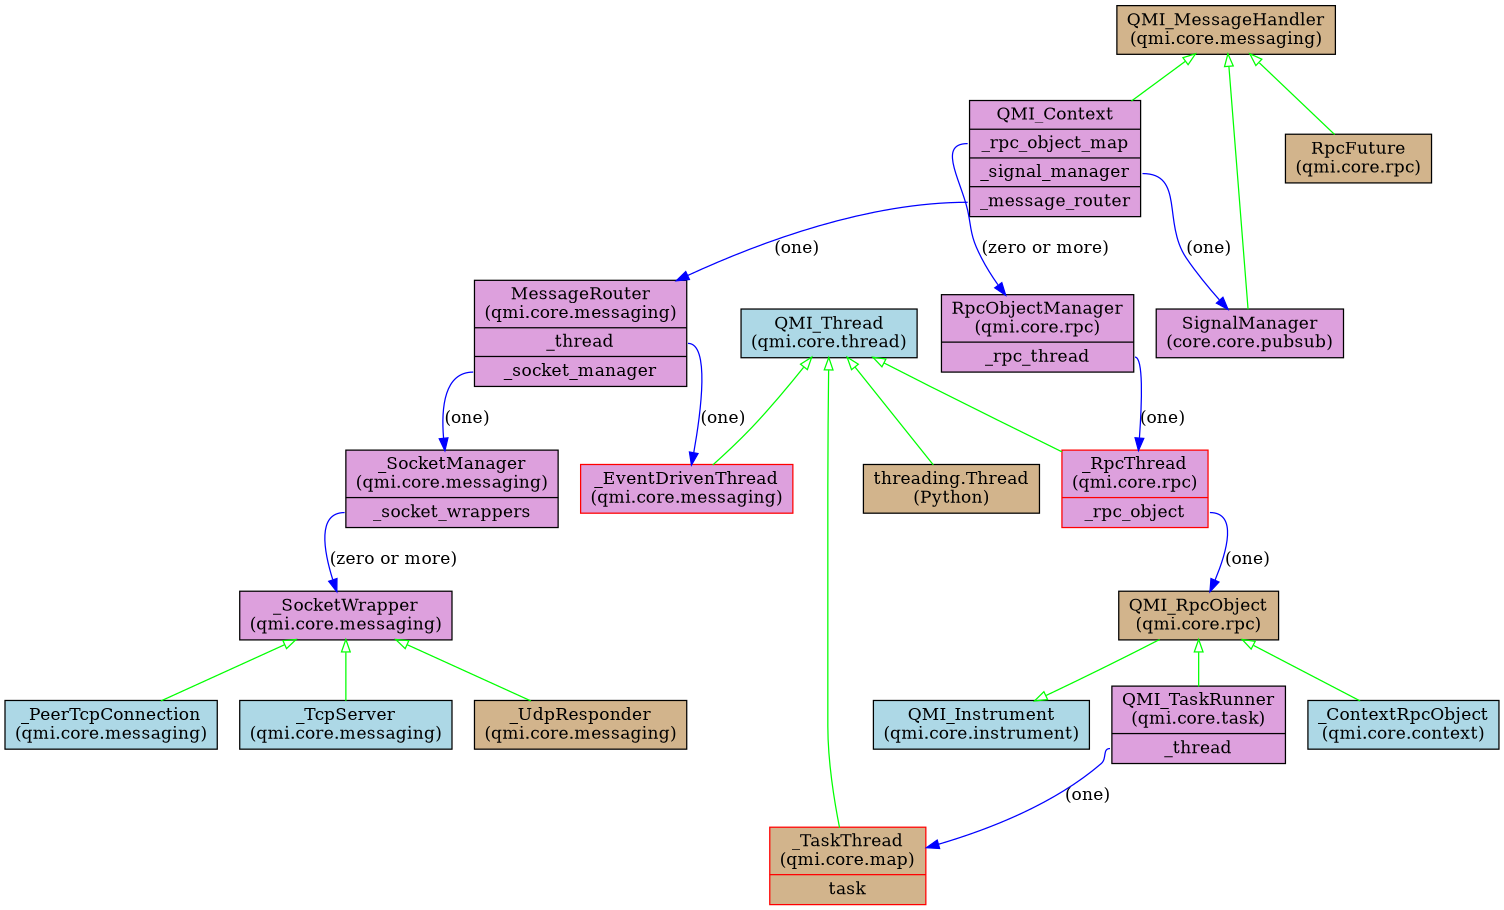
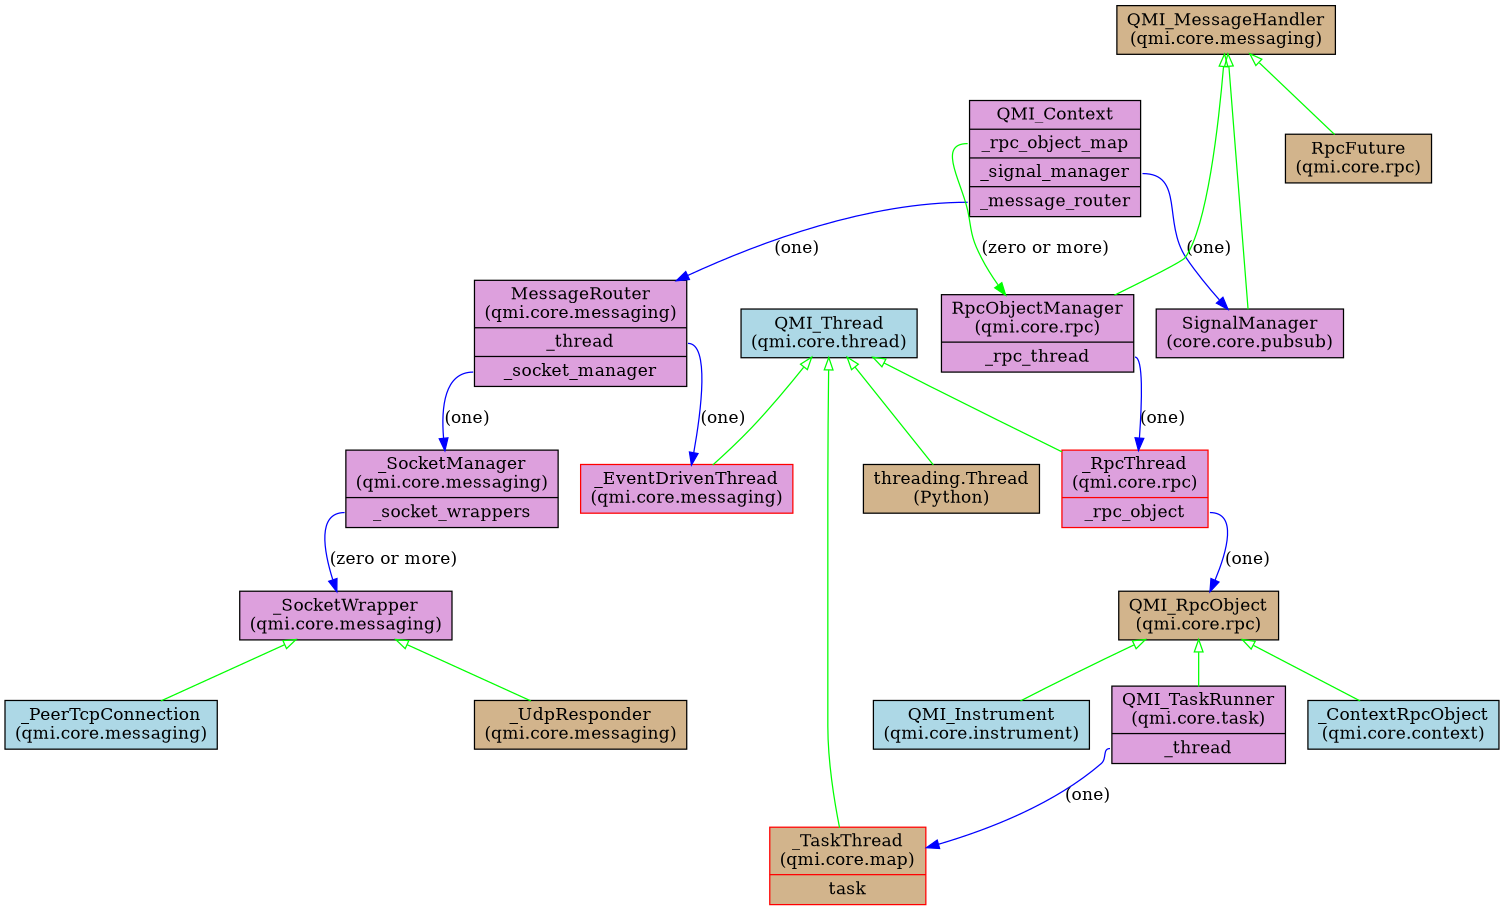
edge "QMI_Context" -> "QMI_MessageHandler": now "RpcObjectManager" -> "QMI_MessageHandler"
edge "QMI_Context" -> "RpcObjectManager": color blue -> green
edge "QMI_RpcObject" -> "QMI_Instrument": reversed
node "_TcpServer": removed
